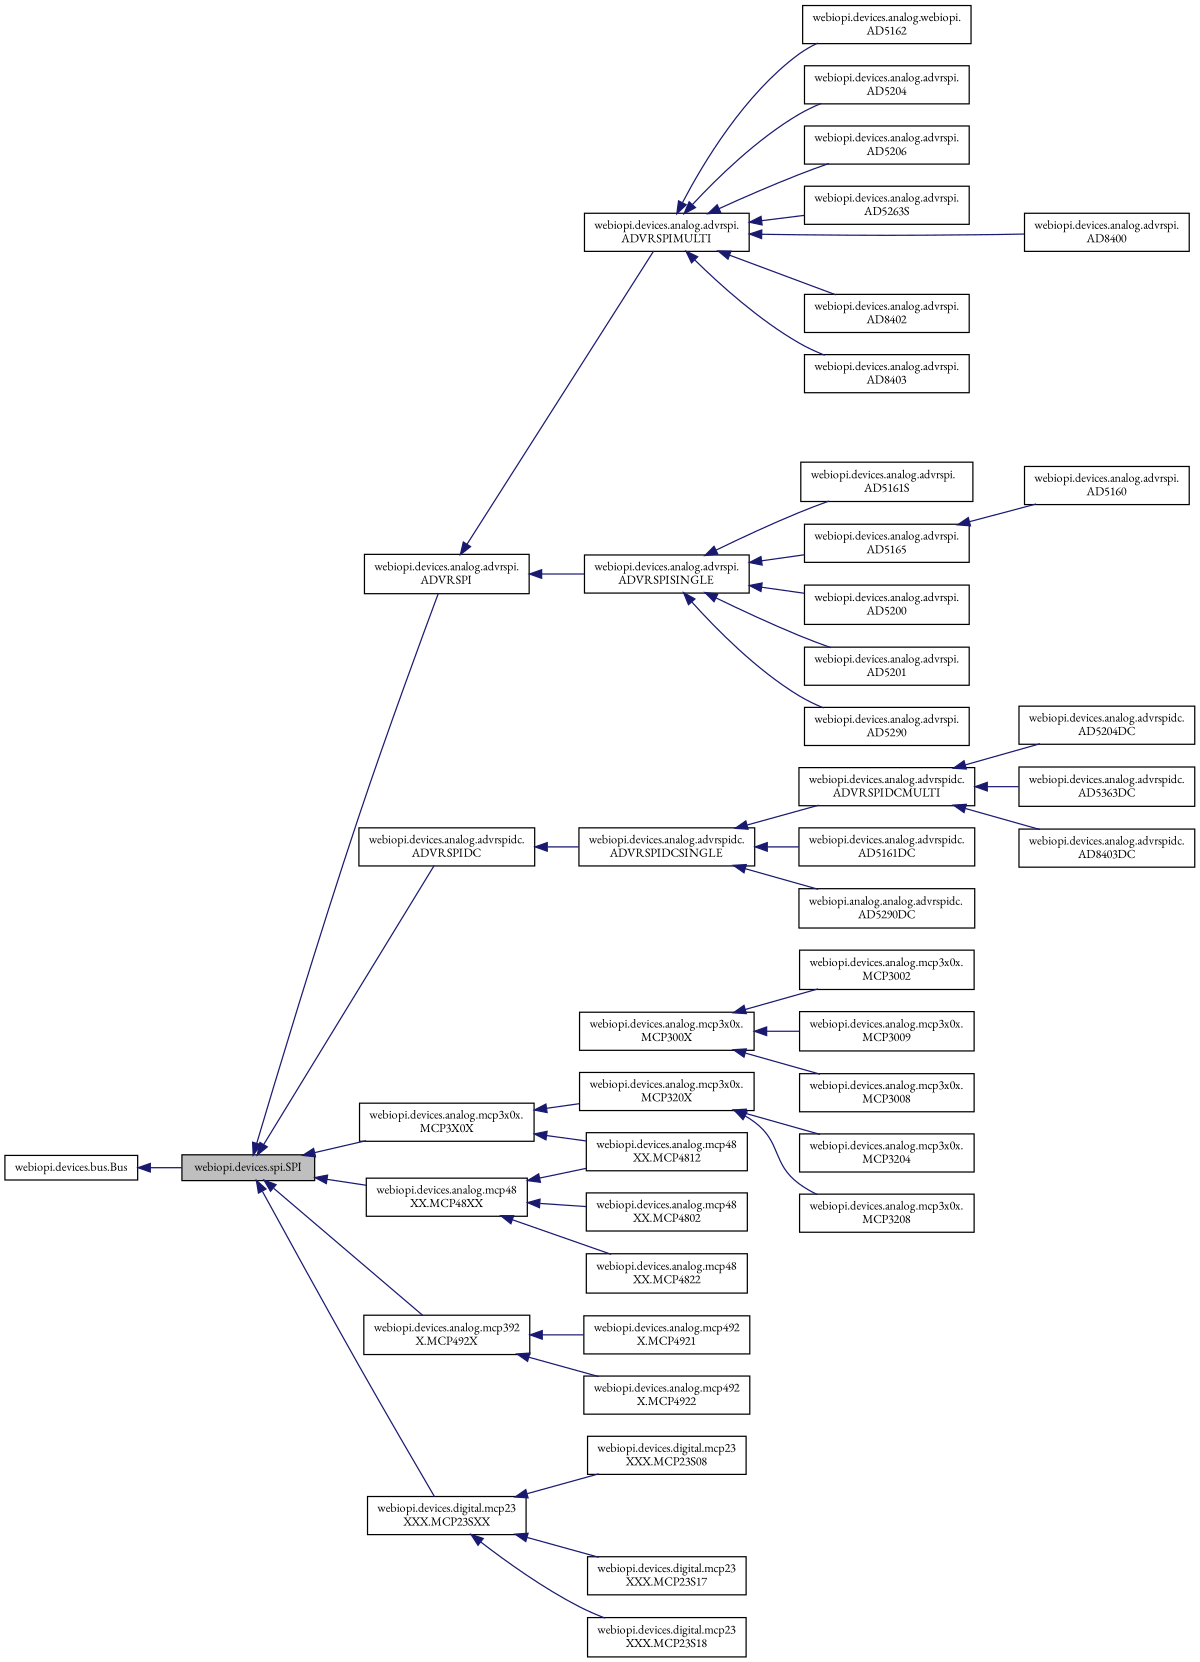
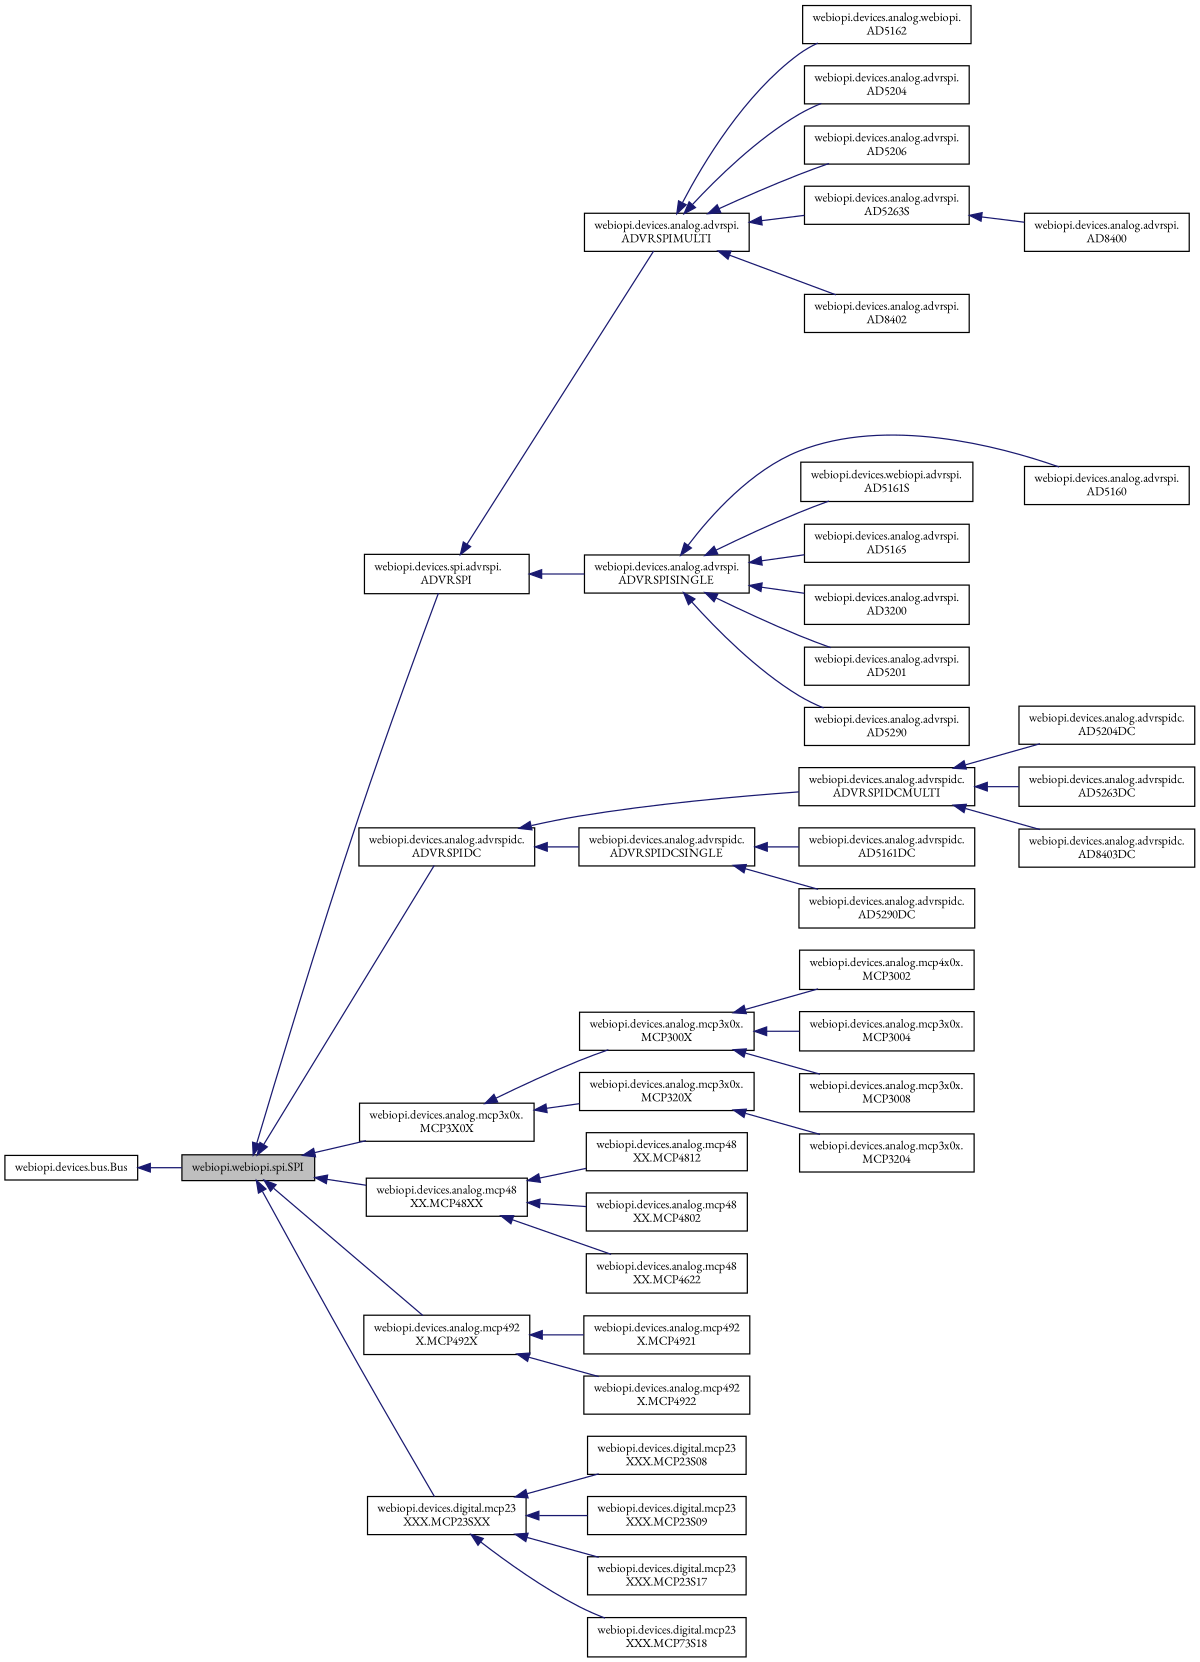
edge "webiopi.devices.analog.advrspi. AD8400" -> "webiopi.devices.analog.advrspi. ADVRSPIMULTI": now "webiopi.devices.analog.advrspi. AD8400" -> "webiopi.devices.analog.advrspi. AD5263S"
node "webiopi.devices.analog.advrspi. AD8403": removed
node "webiopi.devices.analog.advrspi. AD5161S": label "webiopi.devices.analog.advrspi. AD5161S" -> "webiopi.devices.webiopi.advrspi. AD5161S"
edge "webiopi.devices.analog.advrspi. AD5160" -> "webiopi.devices.analog.advrspi. AD5165": now "webiopi.devices.analog.advrspi. AD5160" -> "webiopi.devices.analog.advrspi. ADVRSPISINGLE"
node "webiopi.devices.analog.advrspi. ADVRSPI": label "webiopi.devices.analog.advrspi. ADVRSPI" -> "webiopi.devices.spi.advrspi. ADVRSPI"
node "webiopi.devices.analog.advrspi. AD5200": label "webiopi.devices.analog.advrspi. AD5200" -> "webiopi.devices.analog.advrspi. AD3200"
node "webiopi.devices.analog.advrspidc. AD5363DC": label "webiopi.devices.analog.advrspidc. AD5363DC" -> "webiopi.devices.analog.advrspidc. AD5263DC"
edge "webiopi.devices.analog.advrspidc. ADVRSPIDCMULTI" -> "webiopi.devices.analog.advrspidc. ADVRSPIDCSINGLE": now "webiopi.devices.analog.advrspidc. ADVRSPIDCMULTI" -> "webiopi.devices.analog.advrspidc. ADVRSPIDC"
node "webiopi.analog.analog.advrspidc. AD5290DC": label "webiopi.analog.analog.advrspidc. AD5290DC" -> "webiopi.devices.analog.advrspidc. AD5290DC"
node "webiopi.devices.analog.mcp3x0x. MCP3002": label "webiopi.devices.analog.mcp3x0x. MCP3002" -> "webiopi.devices.analog.mcp4x0x. MCP3002"
node "webiopi.devices.analog.mcp3x0x. MCP3009": label "webiopi.devices.analog.mcp3x0x. MCP3009" -> "webiopi.devices.analog.mcp3x0x. MCP3004"
edge "webiopi.devices.analog.mcp48 XX.MCP4812" -> "webiopi.devices.analog.mcp3x0x. MCP3X0X": now "webiopi.devices.analog.mcp3x0x. MCP300X" -> "webiopi.devices.analog.mcp3x0x. MCP3X0X"
node "webiopi.devices.spi.SPI": label "webiopi.devices.spi.SPI" -> "webiopi.webiopi.spi.SPI"
node "webiopi.devices.analog.mcp3x0x. MCP3208": removed
node "webiopi.devices.analog.mcp48 XX.MCP4822": label "webiopi.devices.analog.mcp48 XX.MCP4822" -> "webiopi.devices.analog.mcp48 XX.MCP4622"
node "webiopi.devices.analog.mcp392 X.MCP492X": label "webiopi.devices.analog.mcp392 X.MCP492X" -> "webiopi.devices.analog.mcp492 X.MCP492X"
node "webiopi.devices.digital.mcp23 XXX.MCP23S09": added
node "webiopi.devices.digital.mcp23 XXX.MCP23S18": label "webiopi.devices.digital.mcp23 XXX.MCP23S18" -> "webiopi.devices.digital.mcp23 XXX.MCP73S18"
